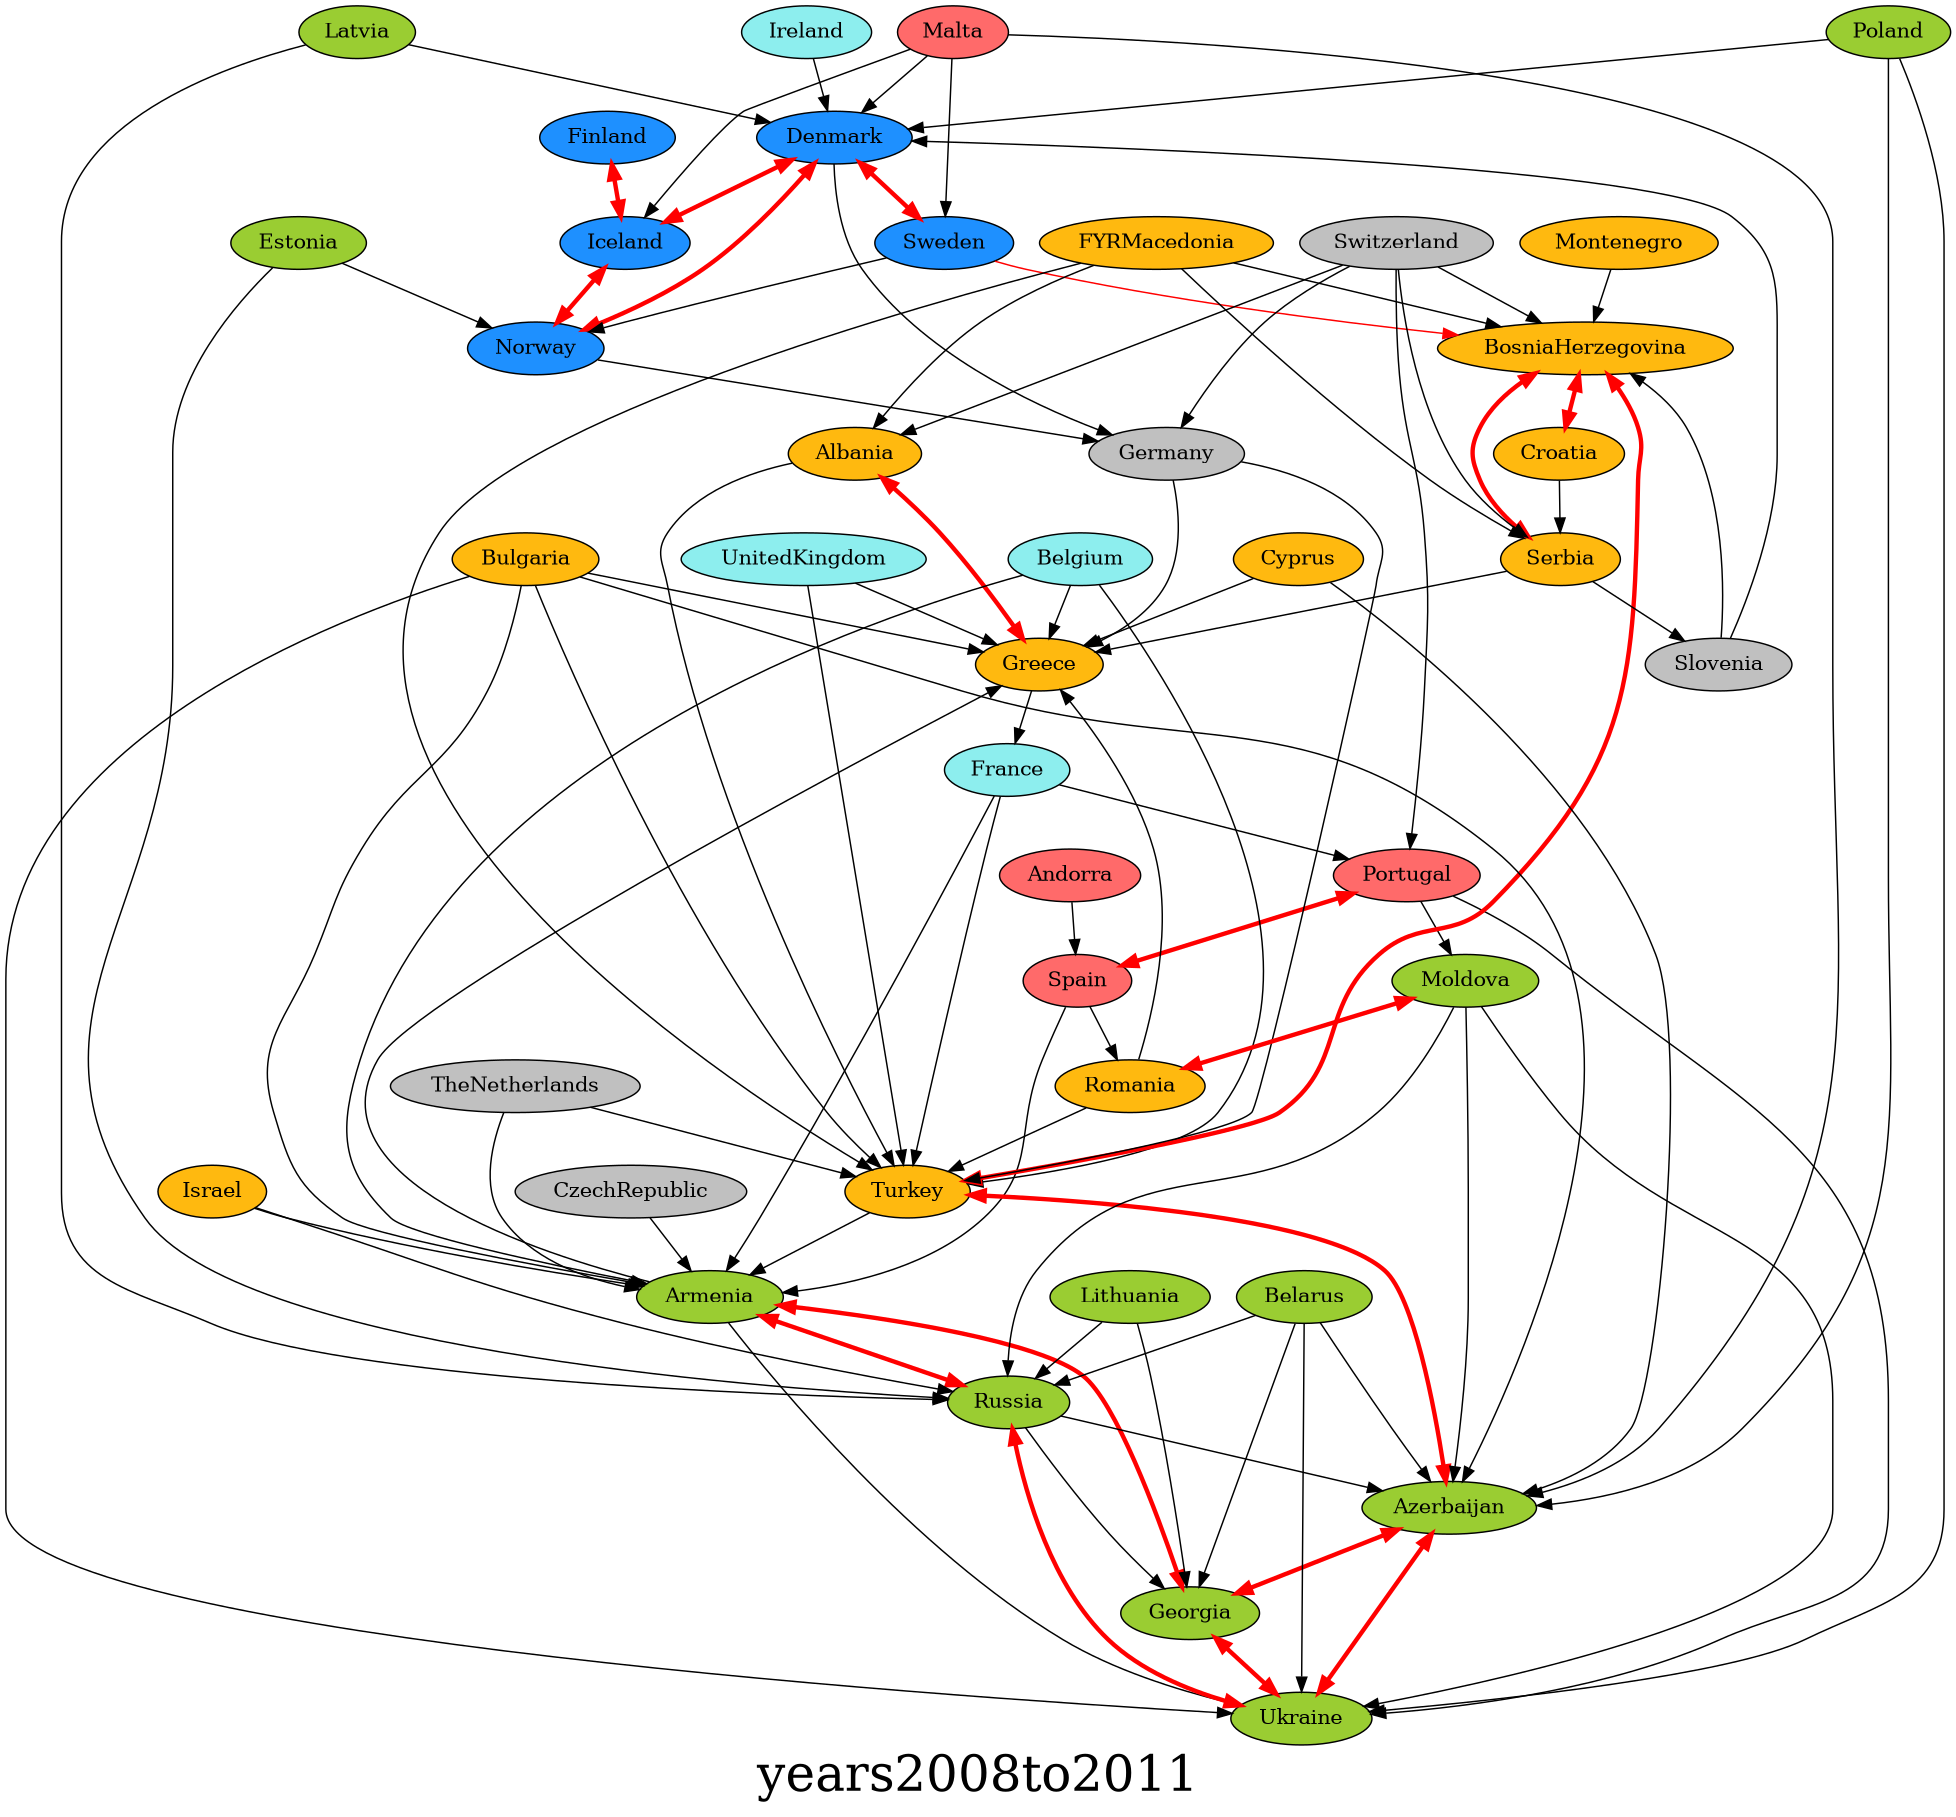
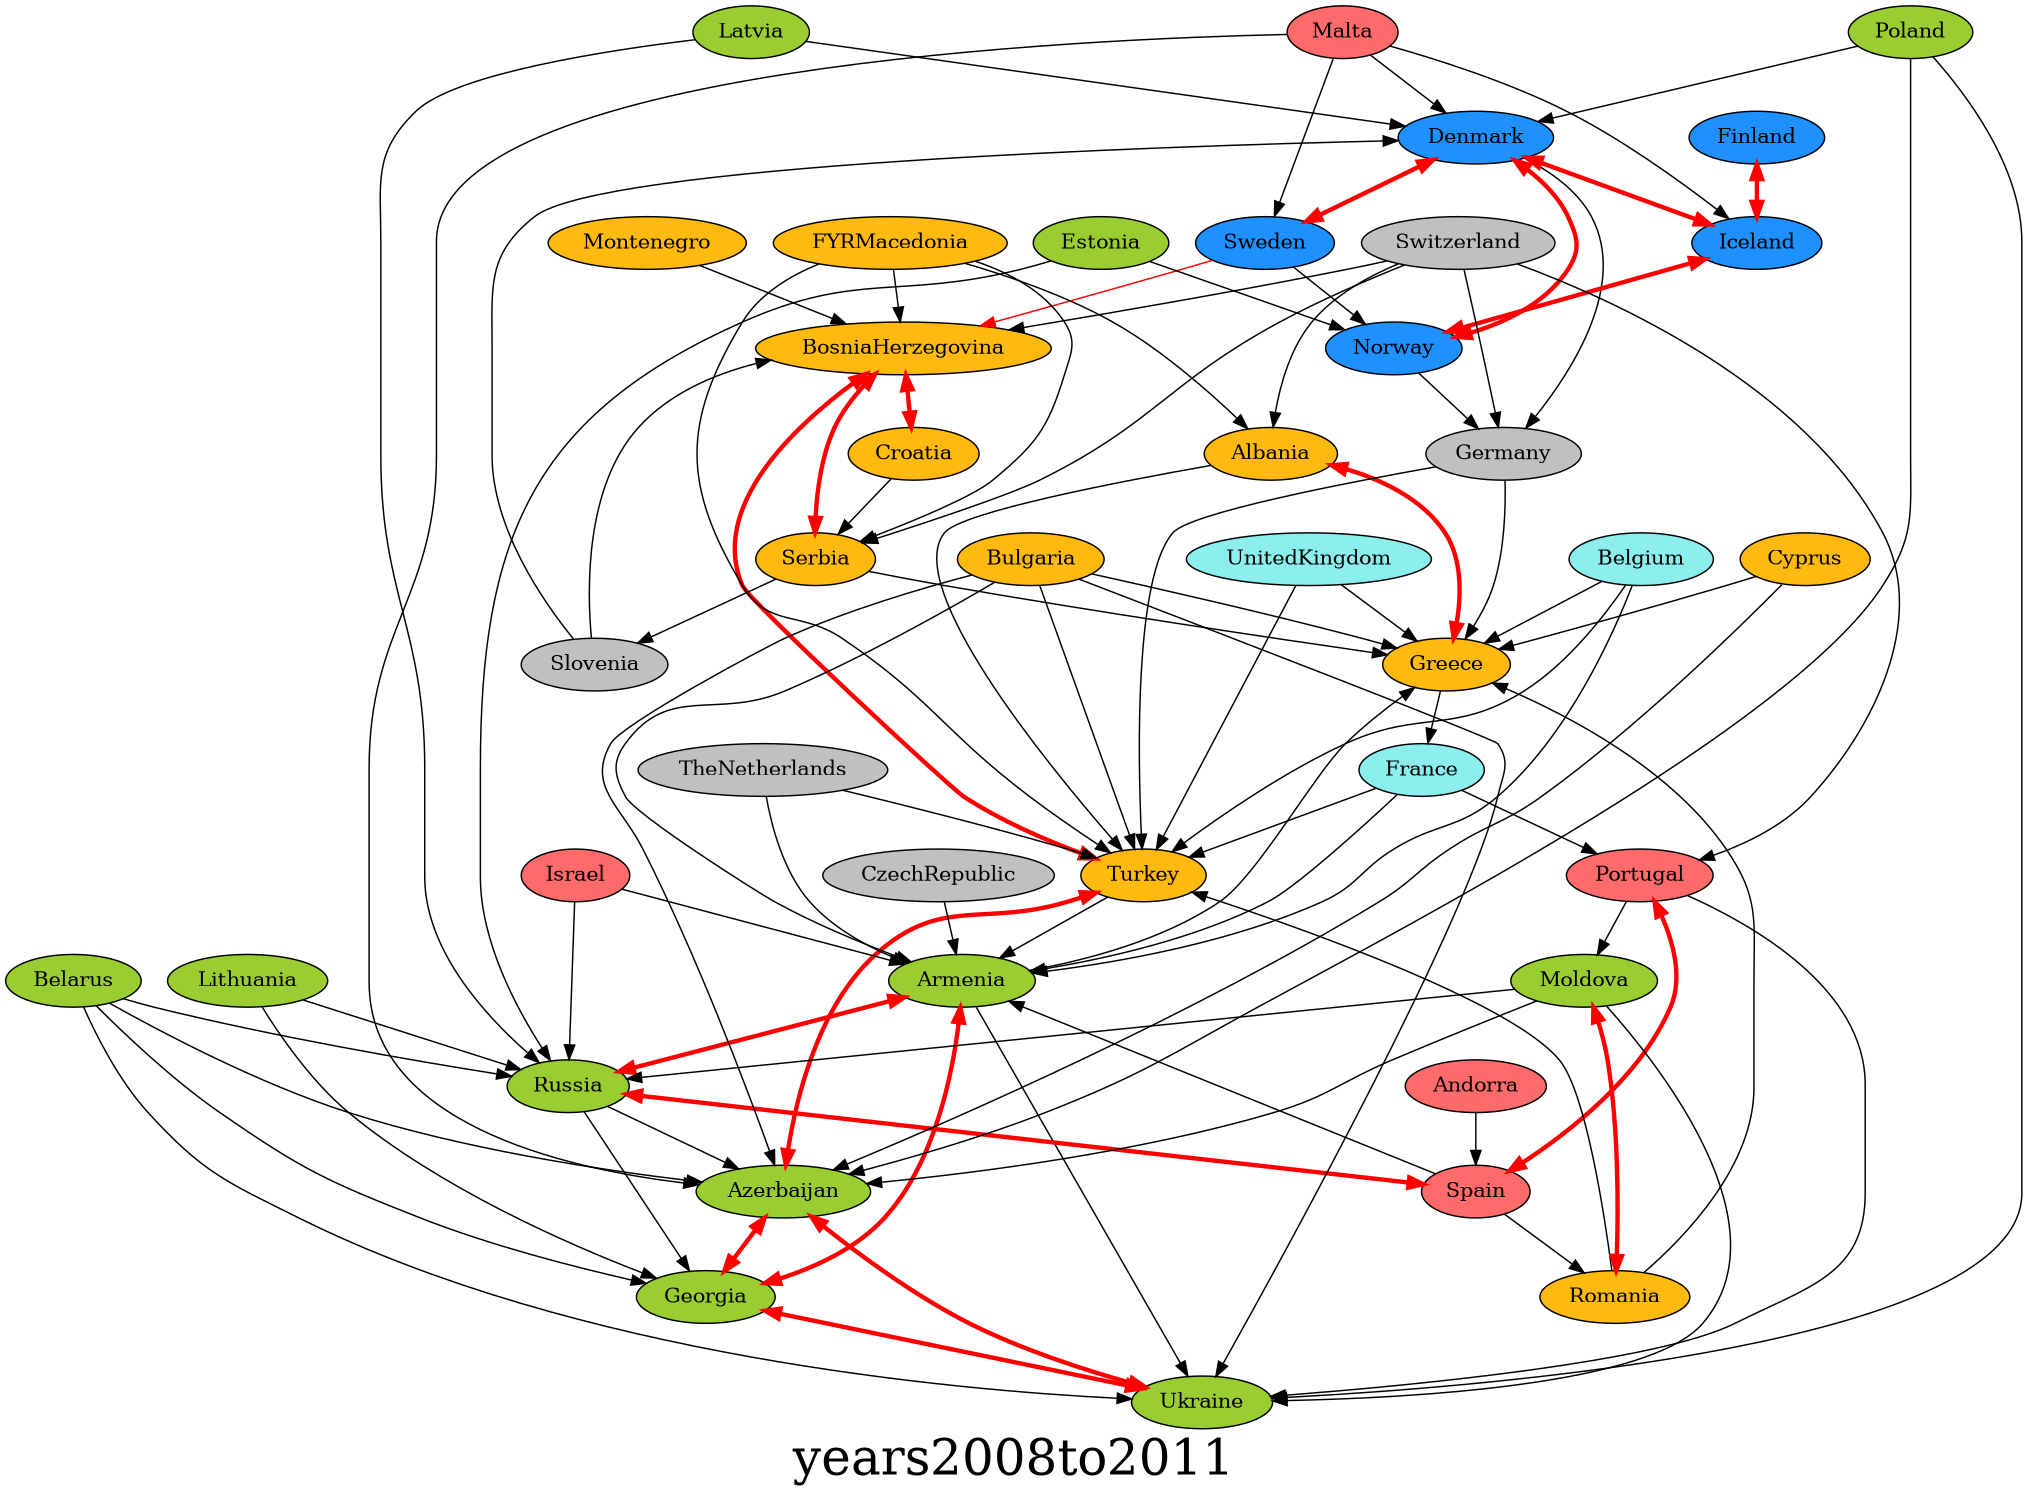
node "Ireland": removed
node "Israel": fillcolor darkgoldenrod1 -> indianred1
edge "Russia" -- "Ukraine": now "Russia" -- "Spain"
